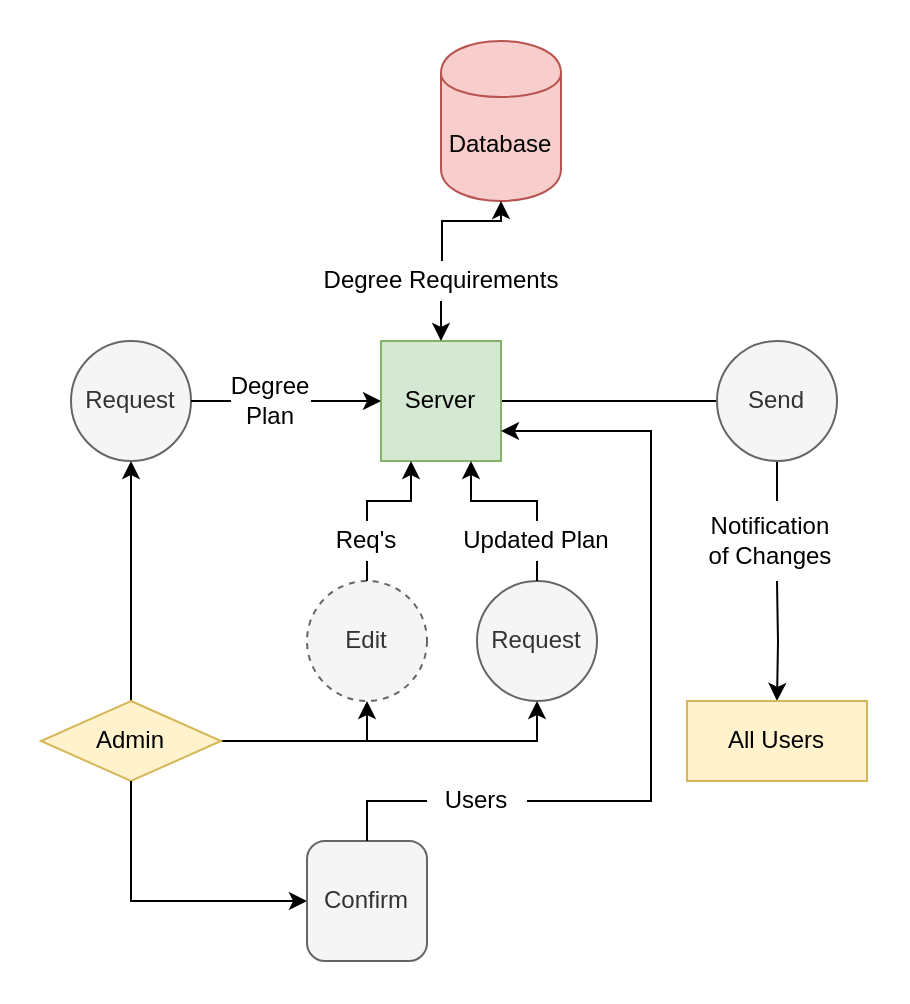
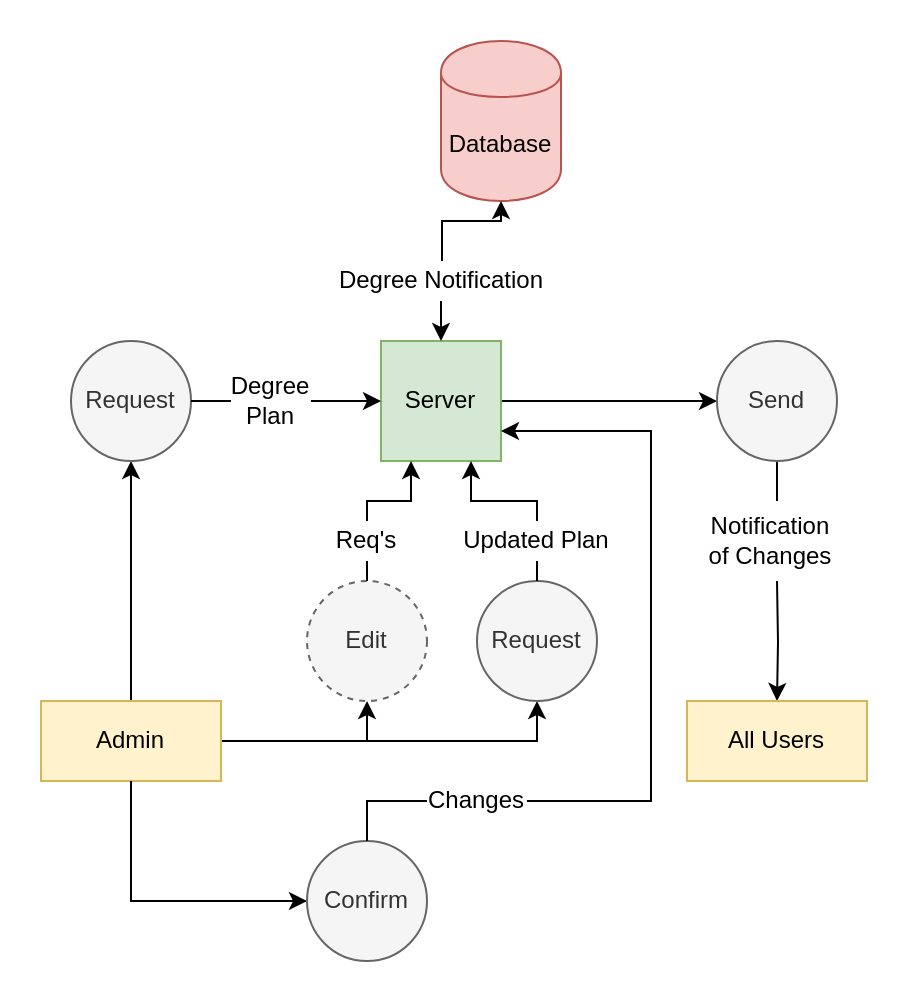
node "Degree Requirements": label "Degree Requirements" -> "Degree Notification"
edge "Server" -- "Send": arrowhead none -> classic
node "Admin": shape diamond -> rectangle
node "Users": label "Users" -> "Changes"
node "Confirm": shape rounded rectangle -> ellipse
